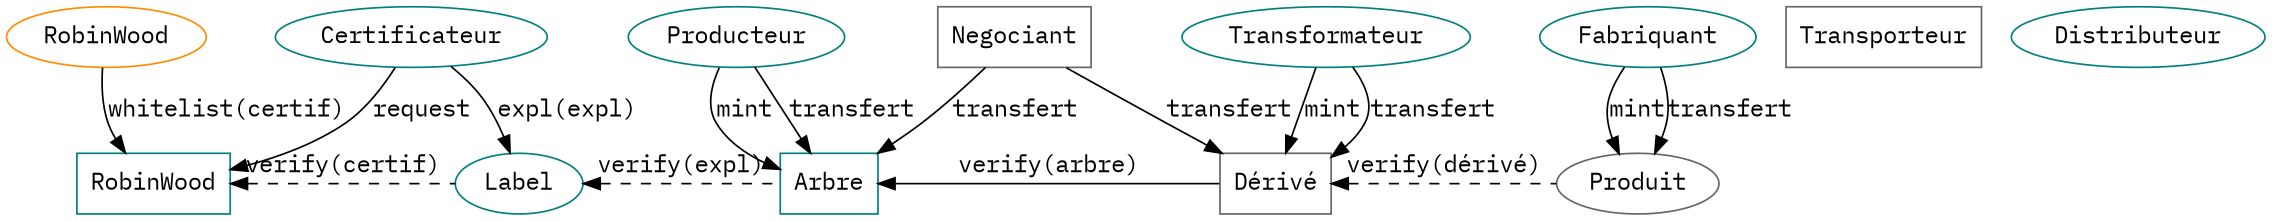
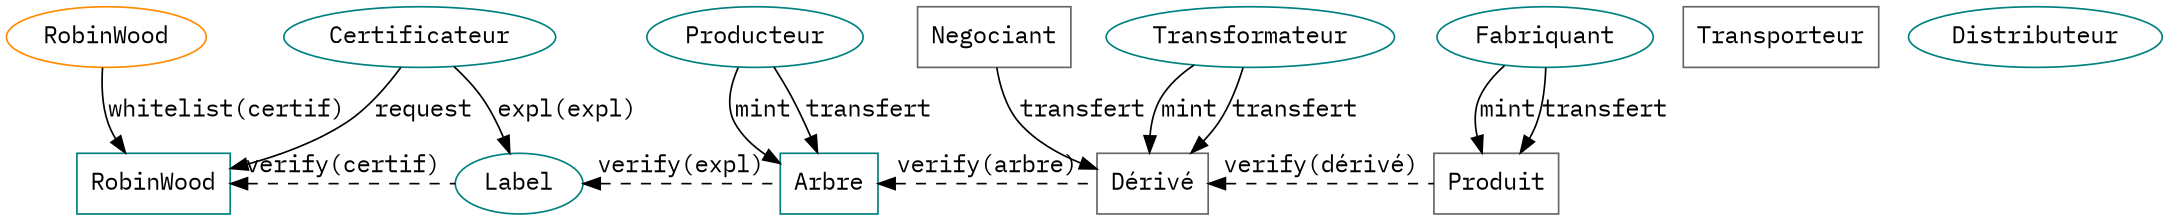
edge "Negociant" -> "Arbre": removed, label "transfert"
edge "Dérivé" -> "Arbre": style solid -> dashed
node "Produit": shape ellipse -> box
